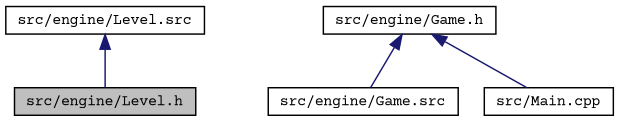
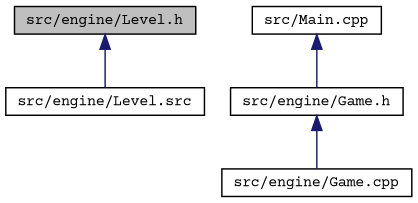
edge "src/Main.cpp" -> "src/engine/Game.h": reversed
edge "src/engine/Level.h" -> "src/engine/Level.src": reversed
node "src/engine/Game.src": label "src/engine/Game.src" -> "src/engine/Game.cpp"
